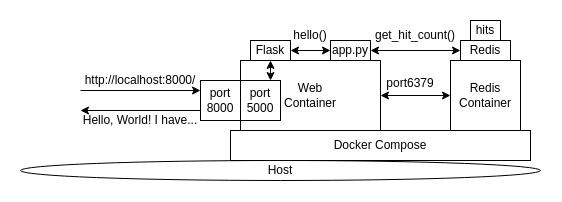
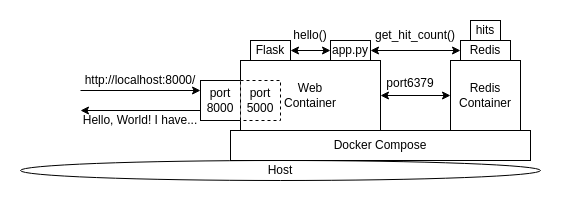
edge "Flask" -- "port 5000": removed
node "port 5000": style solid -> dashed
